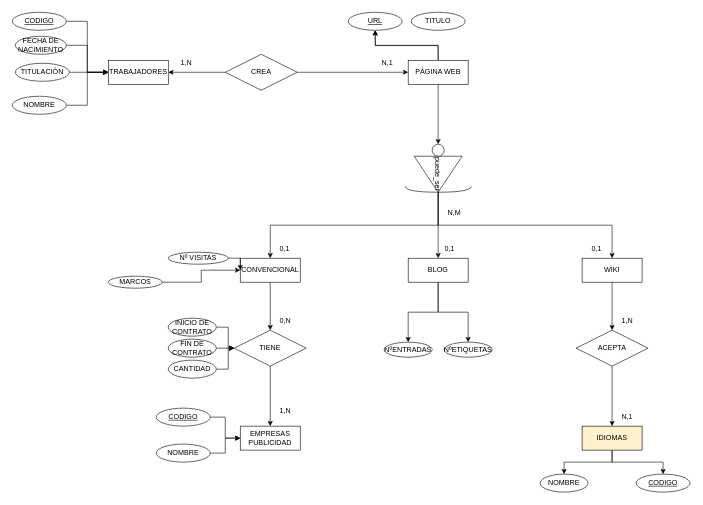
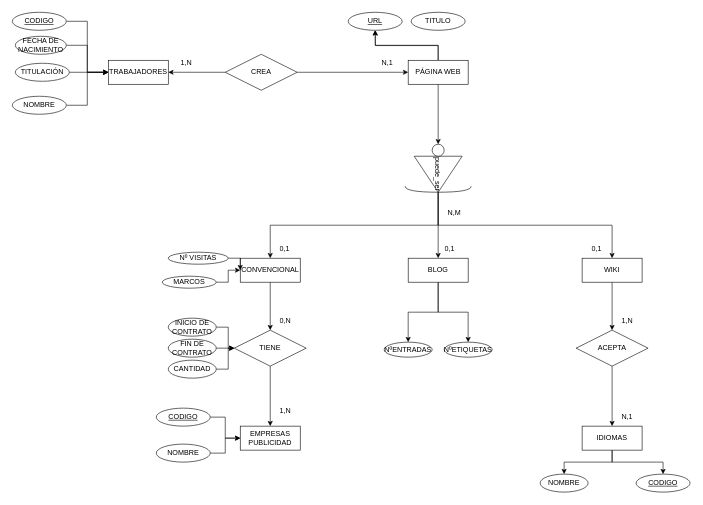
node "MARCOS": moved (135, 282) -> (189, 282)
node "IDIOMAS": fillcolor #fff2cc -> #ffffff
